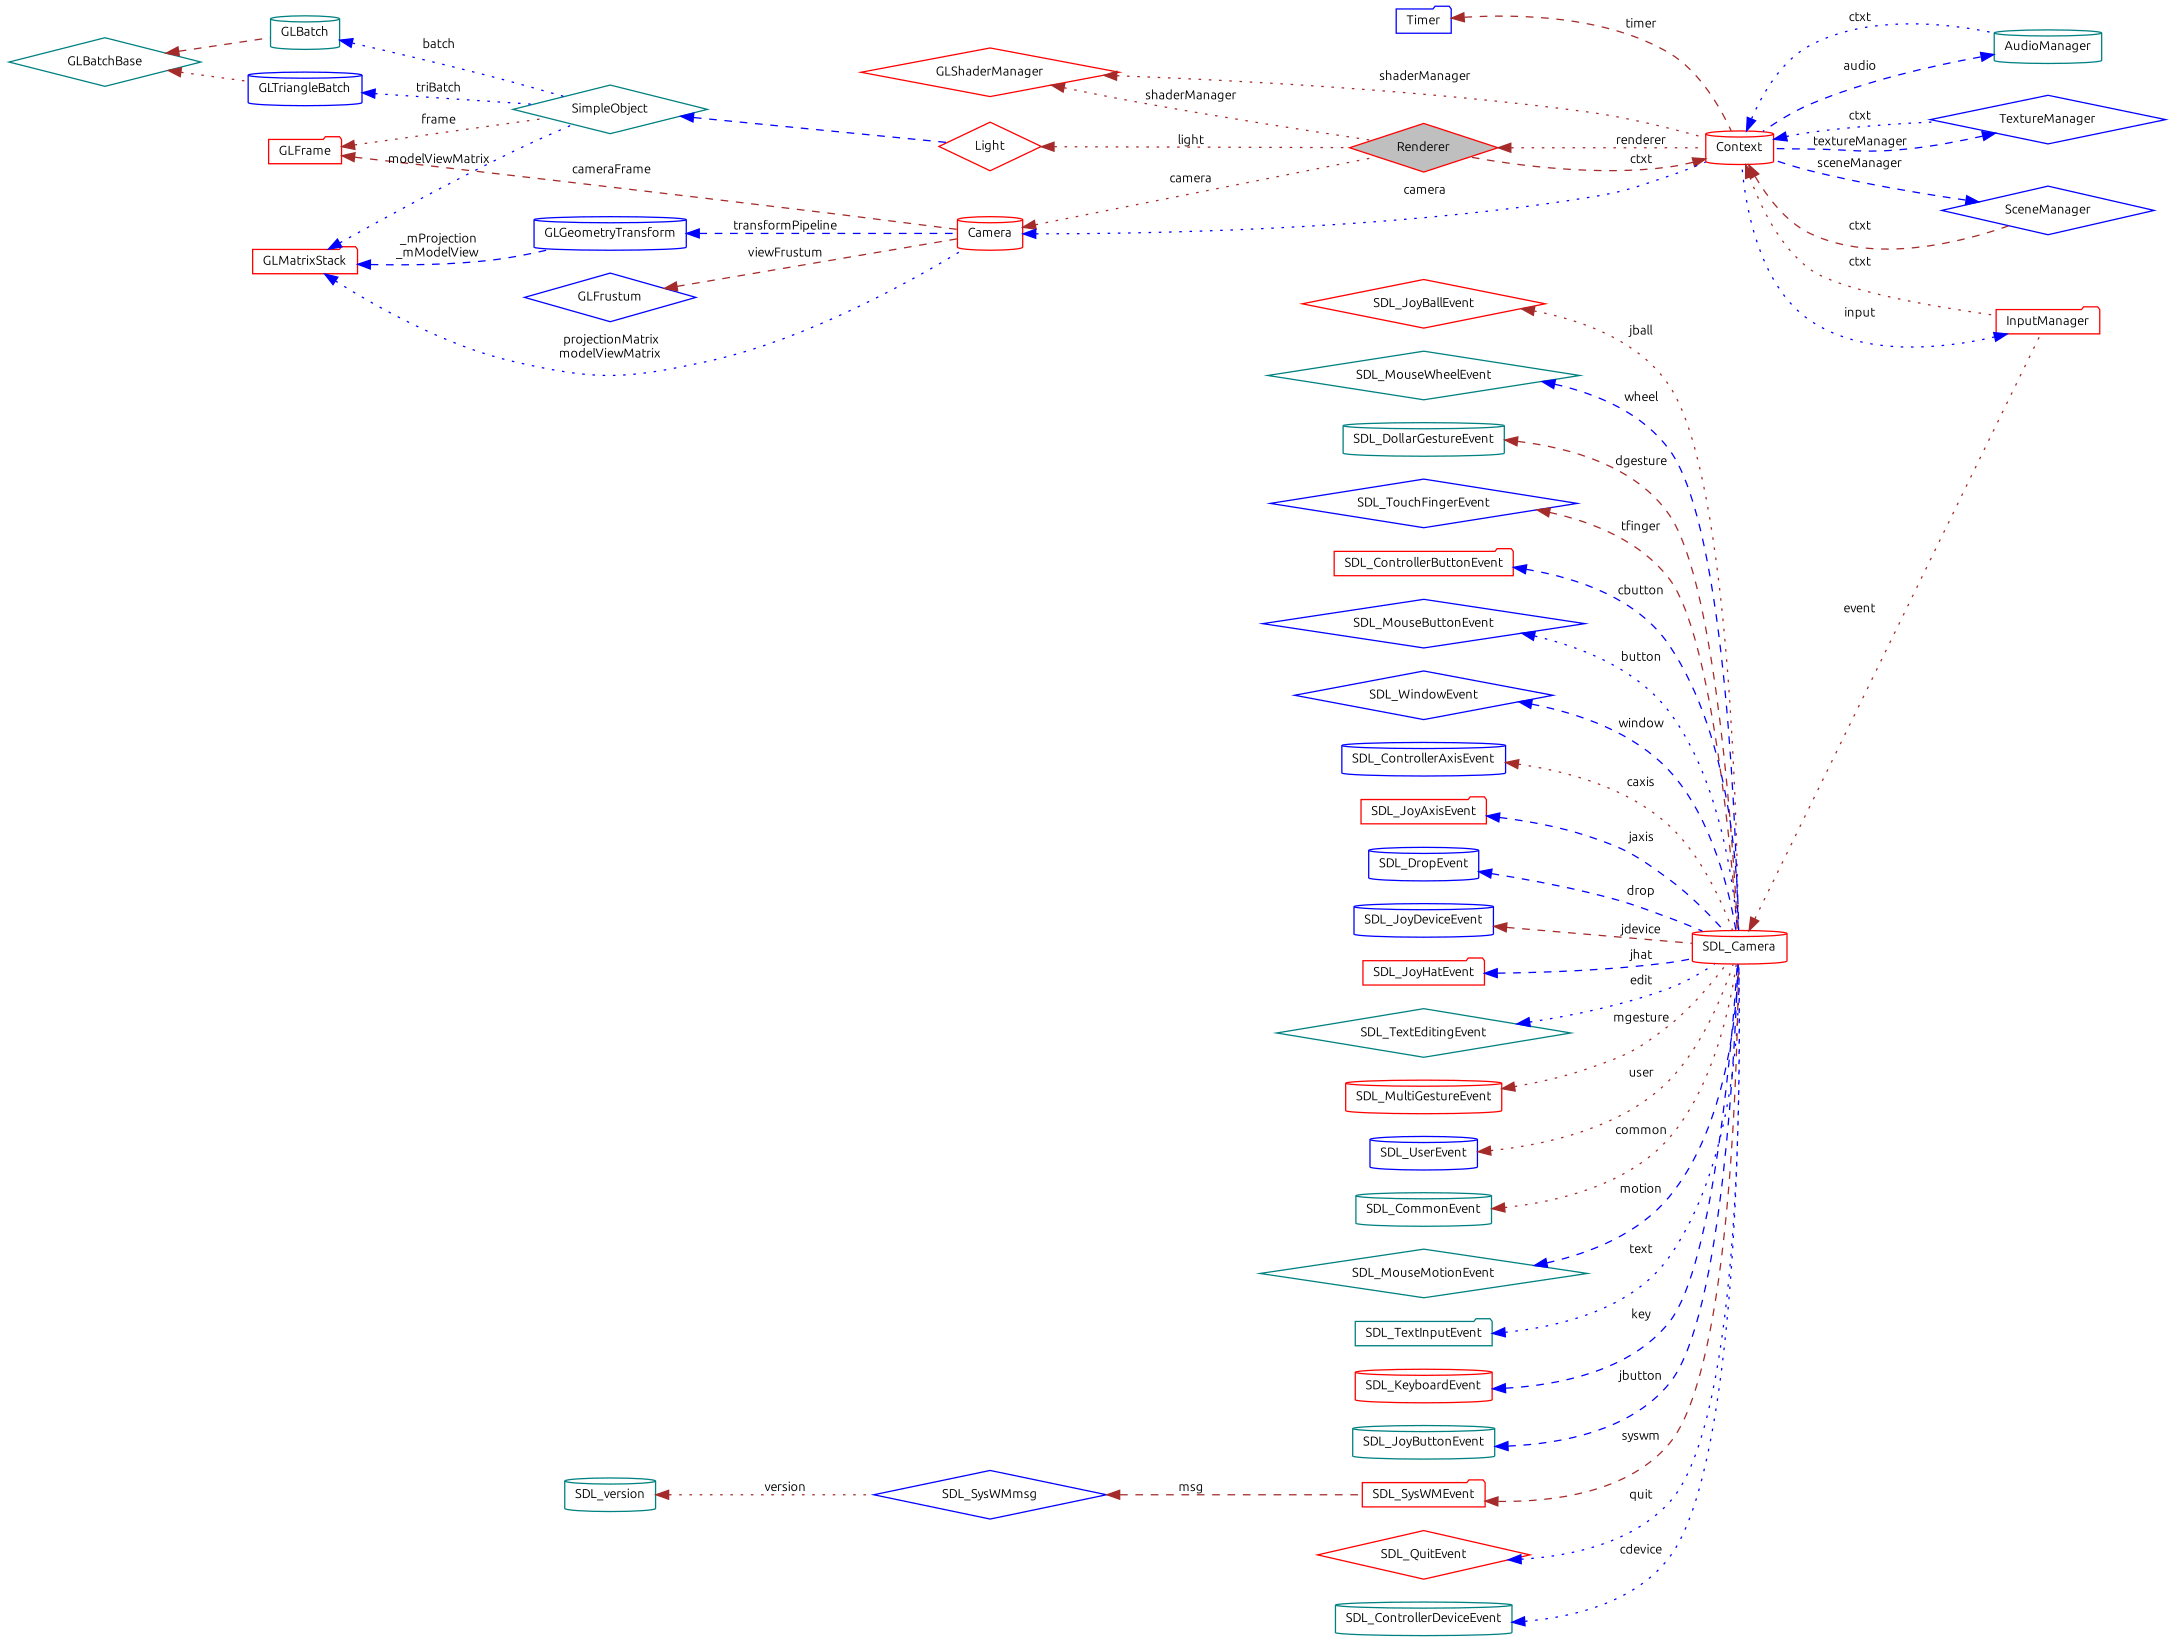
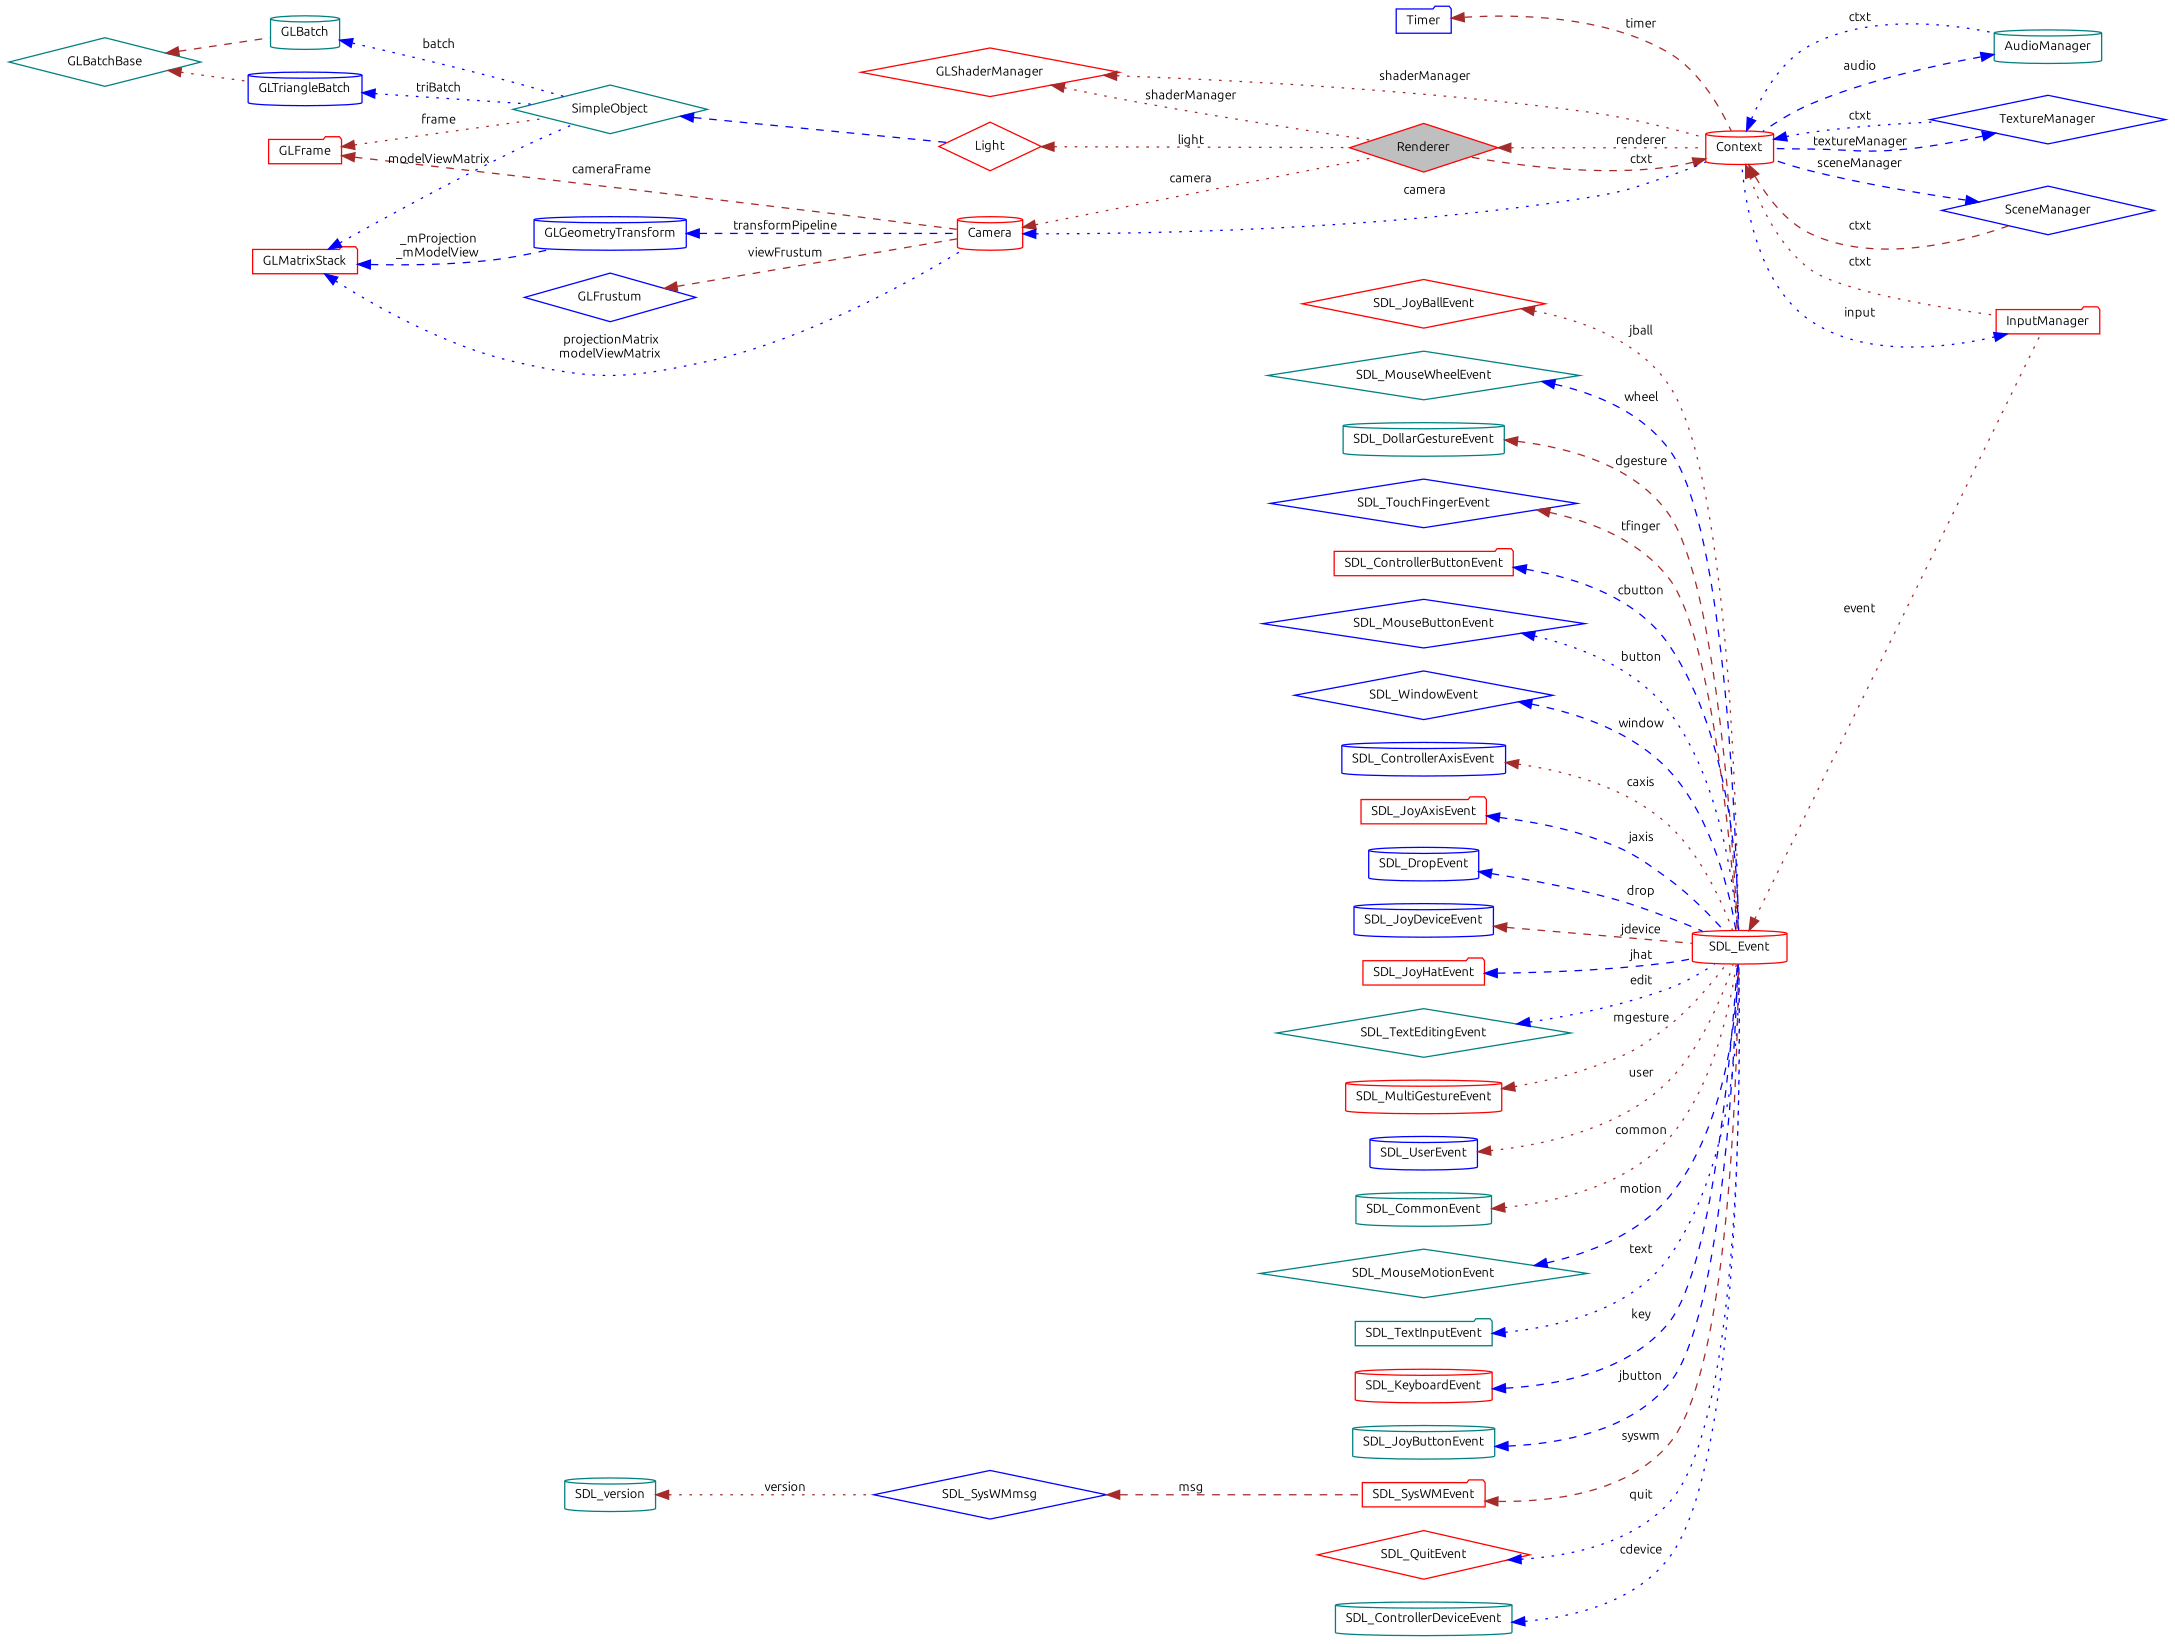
node "SDL_Camera": label "SDL_Camera" -> "SDL_Event"
